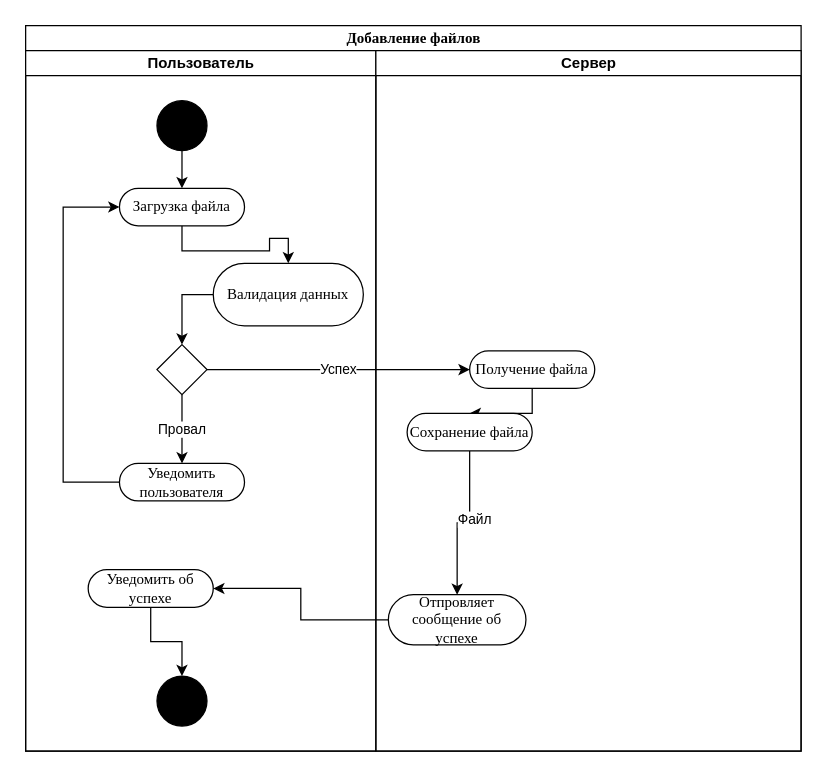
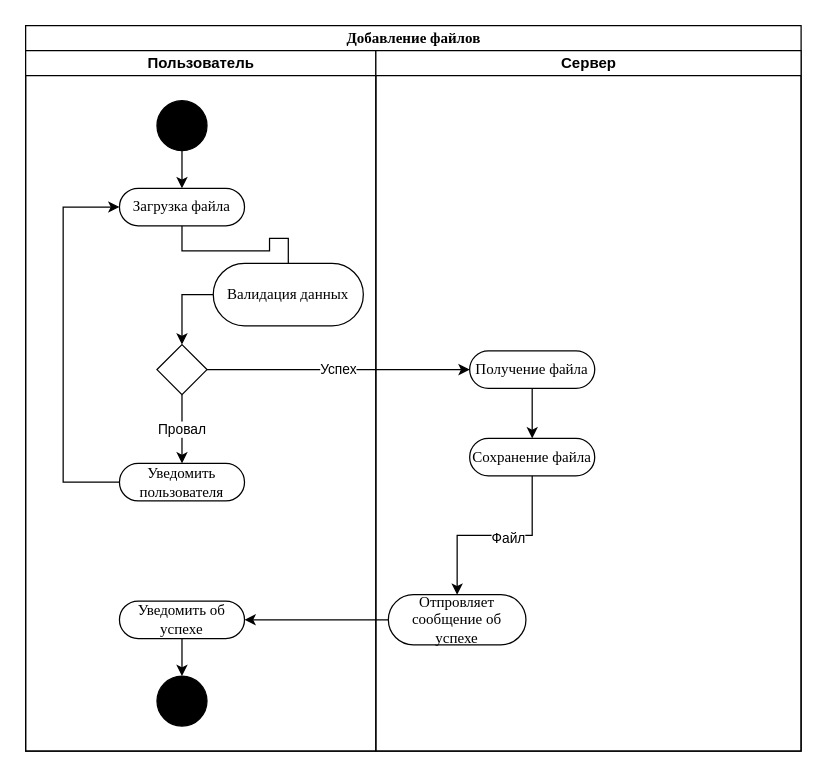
edge "Загрузка файла" -> "Валидация данных": arrowhead classic -> none
node "Сохранение файла": moved (469, 432) -> (532, 457)
node "Уведомить об успехе": moved (151, 588) -> (182, 619)
